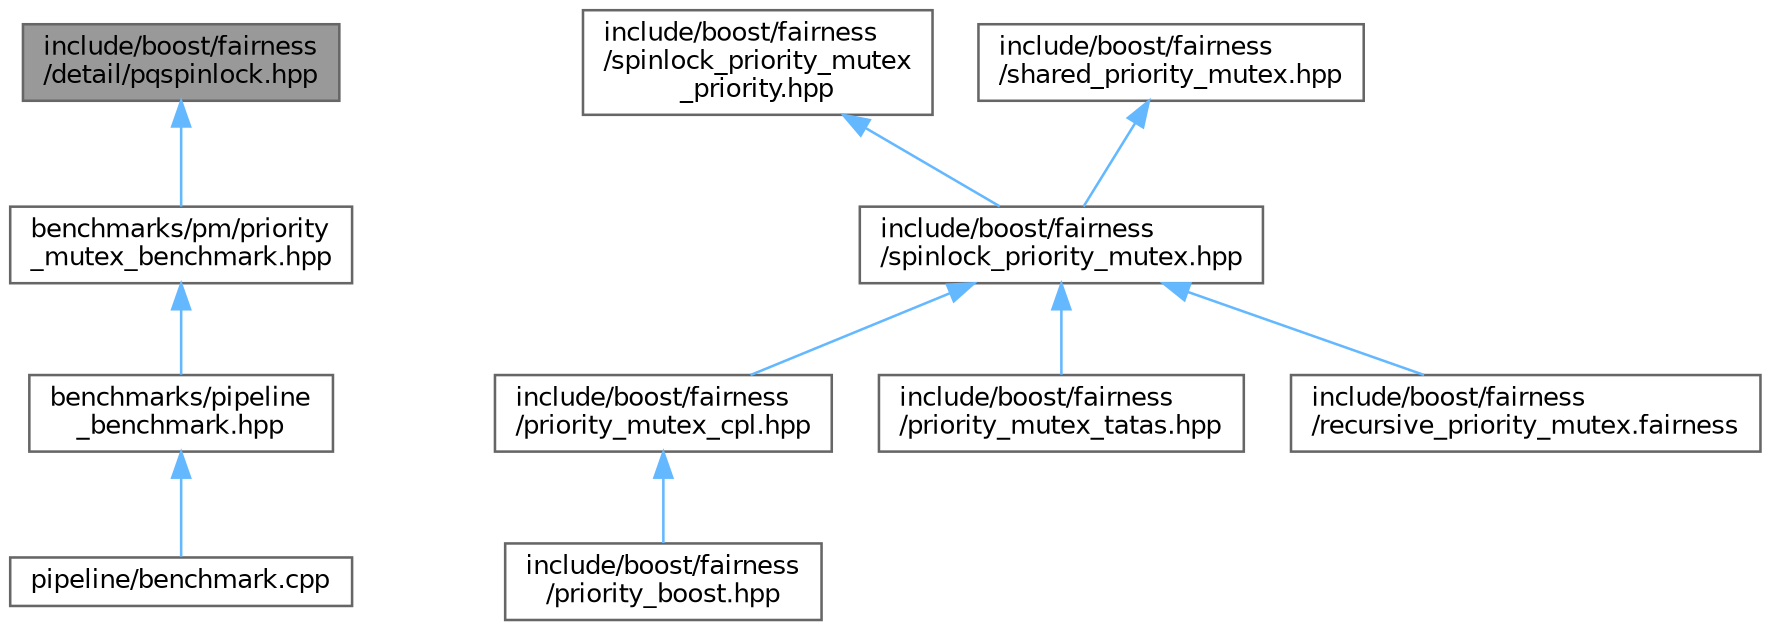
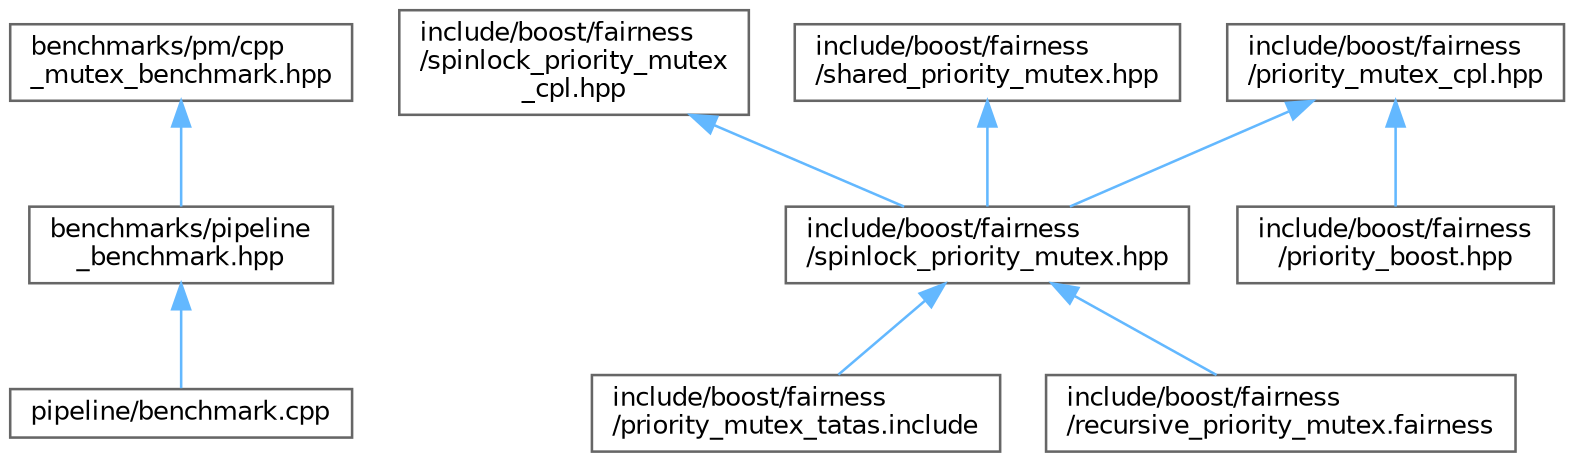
node "include/boost/fairness /detail/pqspinlock.hpp": removed
node "include/boost/fairness /spinlock_priority_mutex _priority.hpp": label "include/boost/fairness /spinlock_priority_mutex _priority.hpp" -> "include/boost/fairness /spinlock_priority_mutex _cpl.hpp"
node "benchmarks/pm/priority _mutex_benchmark.hpp": label "benchmarks/pm/priority _mutex_benchmark.hpp" -> "benchmarks/pm/cpp _mutex_benchmark.hpp"
edge "include/boost/fairness /priority_mutex_cpl.hpp" -> "include/boost/fairness /spinlock_priority_mutex.hpp": reversed
node "include/boost/fairness /priority_mutex_tatas.hpp": label "include/boost/fairness /priority_mutex_tatas.hpp" -> "include/boost/fairness /priority_mutex_tatas.include"
